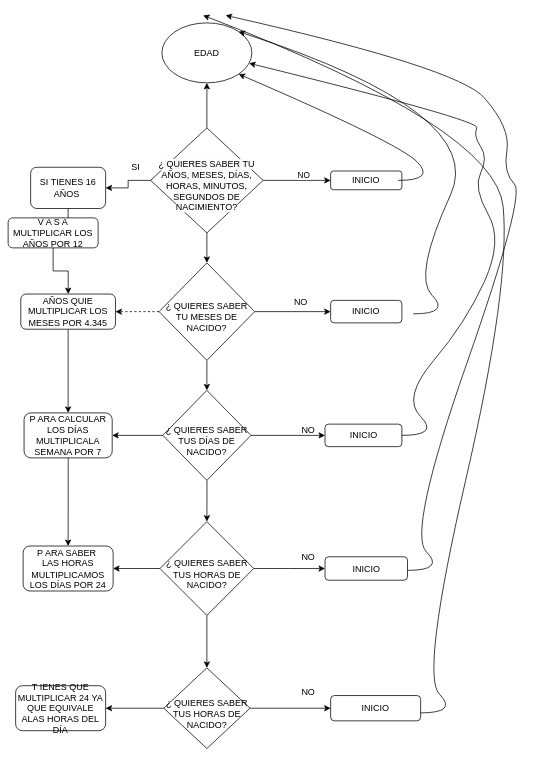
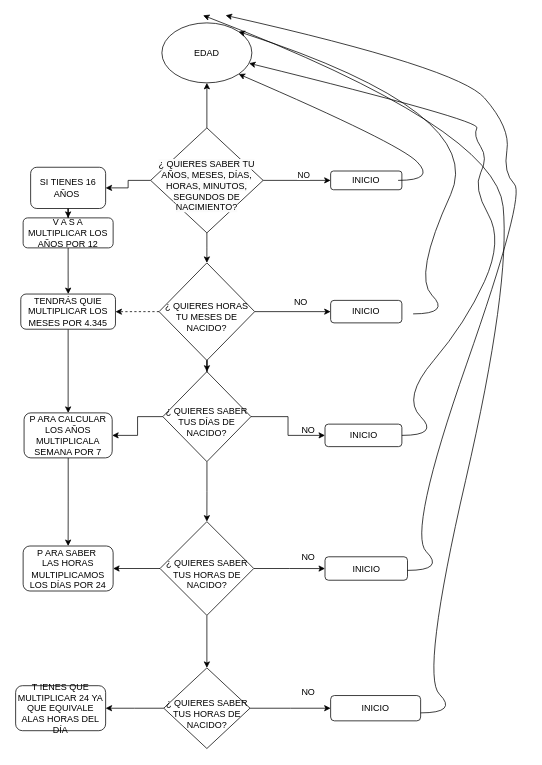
node "SI": removed
node "V A S A MULTIPLICAR LOS AÑOS POR 12": moved (53, 233) -> (68, 233)
node "AÑOS QUIE MULTIPLICAR LOS MESES POR 4.345": label "AÑOS QUIE MULTIPLICAR LOS MESES POR 4.345" -> "TENDRÁS QUIE MULTIPLICAR LOS MESES POR 4.345"
node "¿ QUIERES SABER TU MESES DE NACIDO?": label "¿ QUIERES SABER TU MESES DE NACIDO?" -> "¿ QUIERES HORAS TU MESES DE NACIDO?"
node "P ARA CALCULAR LOS DÍAS MULTIPLICALA SEMANA POR 7": label "P ARA CALCULAR LOS DÍAS MULTIPLICALA SEMANA POR 7" -> "P ARA CALCULAR LOS AÑOS MULTIPLICALA SEMANA POR 7"
node "¿ QUIERES SABER TUS DÍAS DE NACIDO?": moved (207, 435) -> (207, 417)
